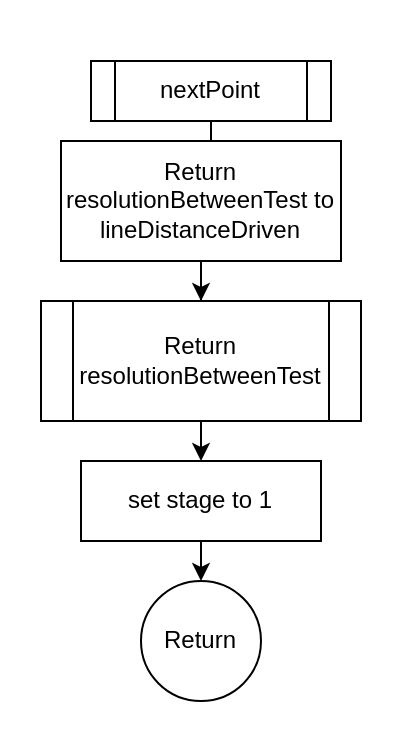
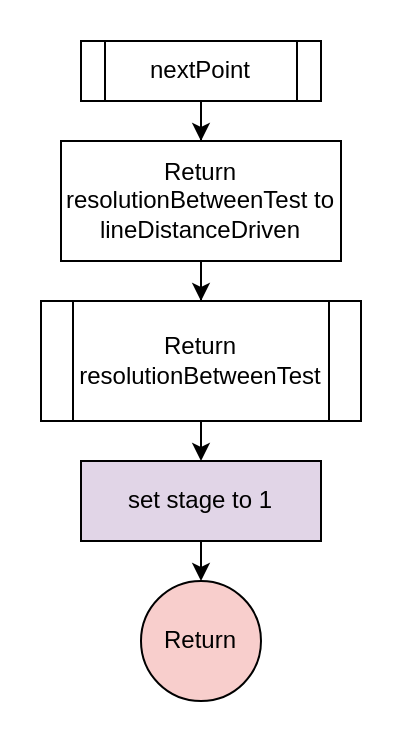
node "nextPoint": moved (211, 91) -> (201, 71)
node "set stage to 1": fillcolor #ffffff -> #e1d5e7
node "Return": fillcolor #ffffff -> #f8cecc
